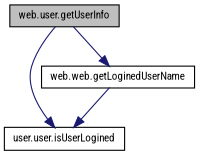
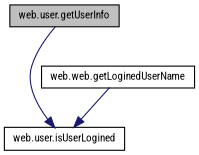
edge "web.user.getUserInfo" -> "web.web.getLoginedUserName": removed
node "user.user.isUserLogined": label "user.user.isUserLogined" -> "web.user.isUserLogined"
